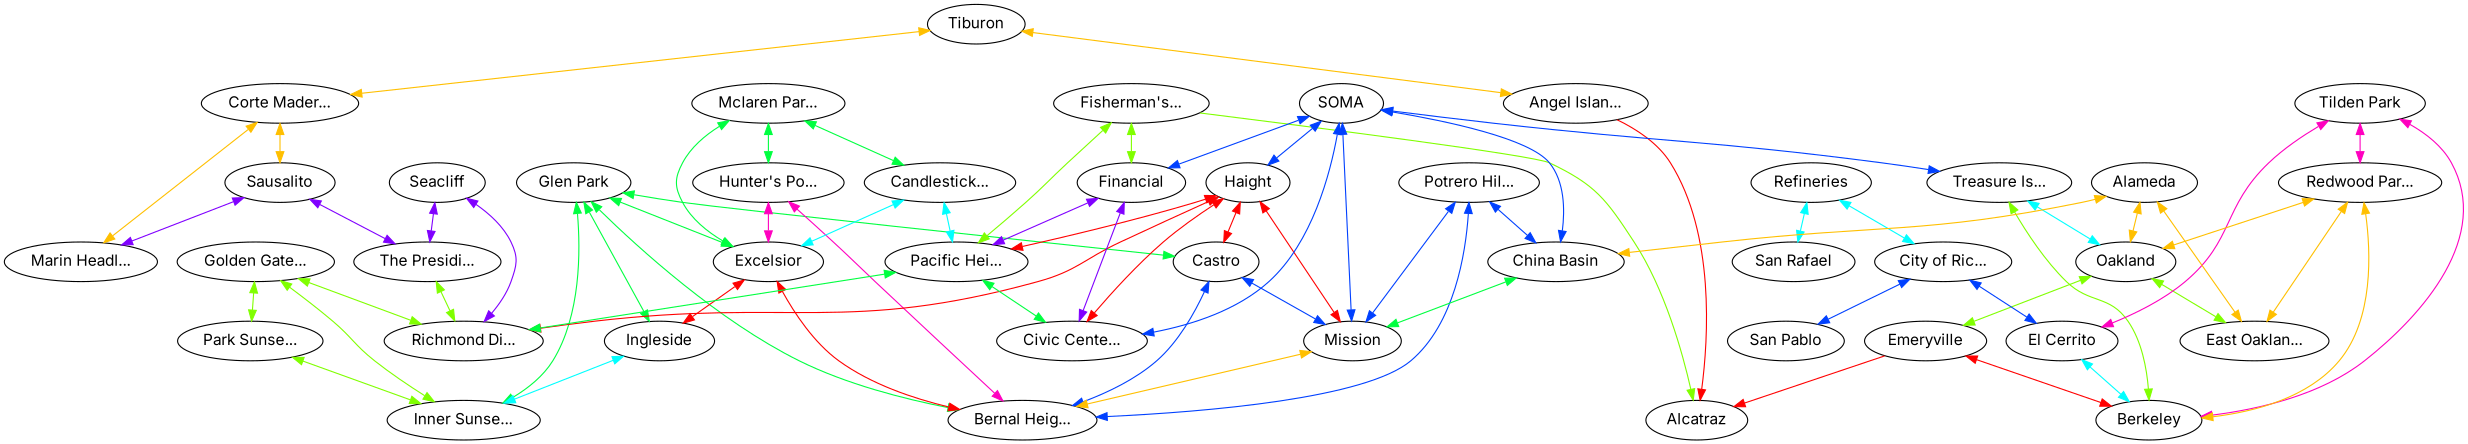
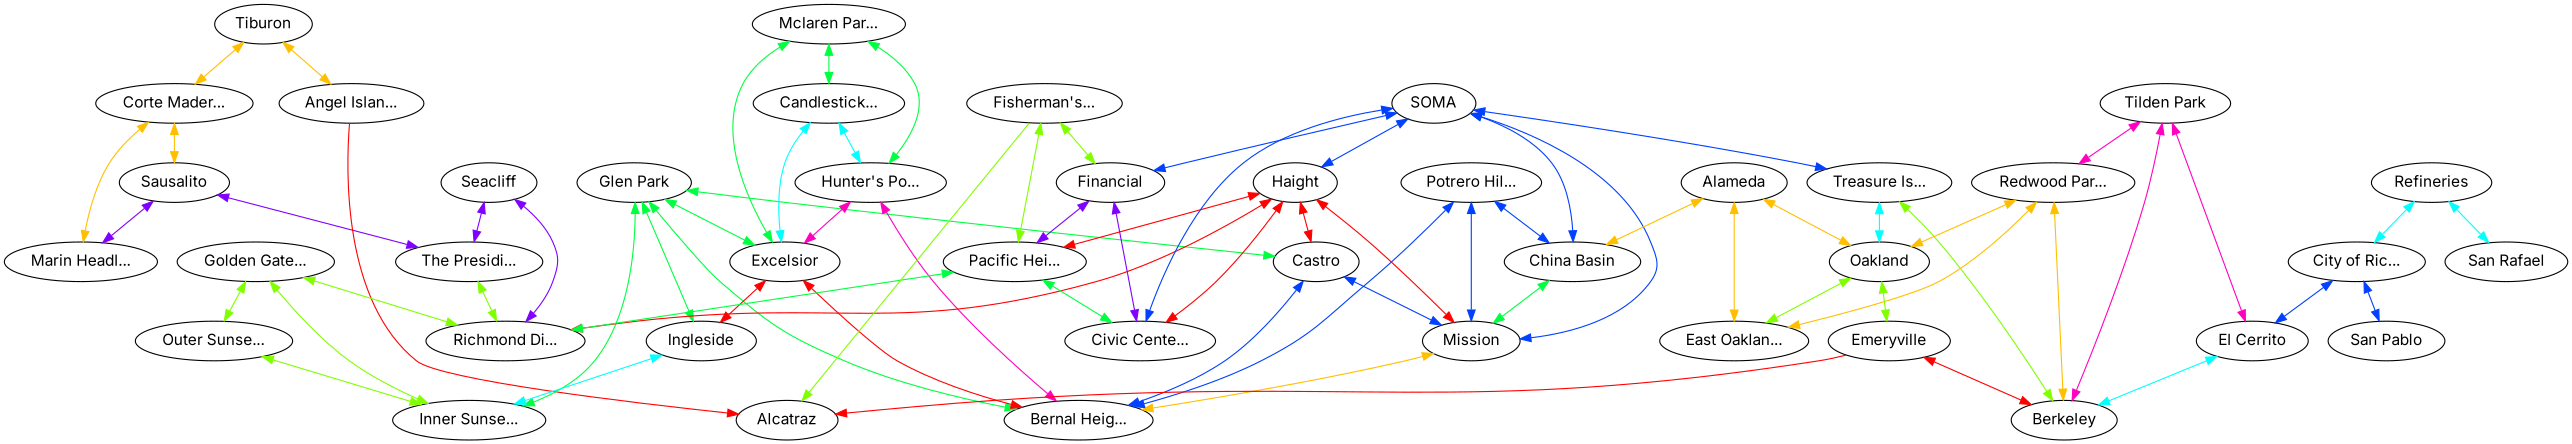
edge "Candlestick..." -- "Pacific Hei...": now "Candlestick..." -- "Hunter's Po..."
node "Park Sunse...": label "Park Sunse..." -> "Outer Sunse..."
